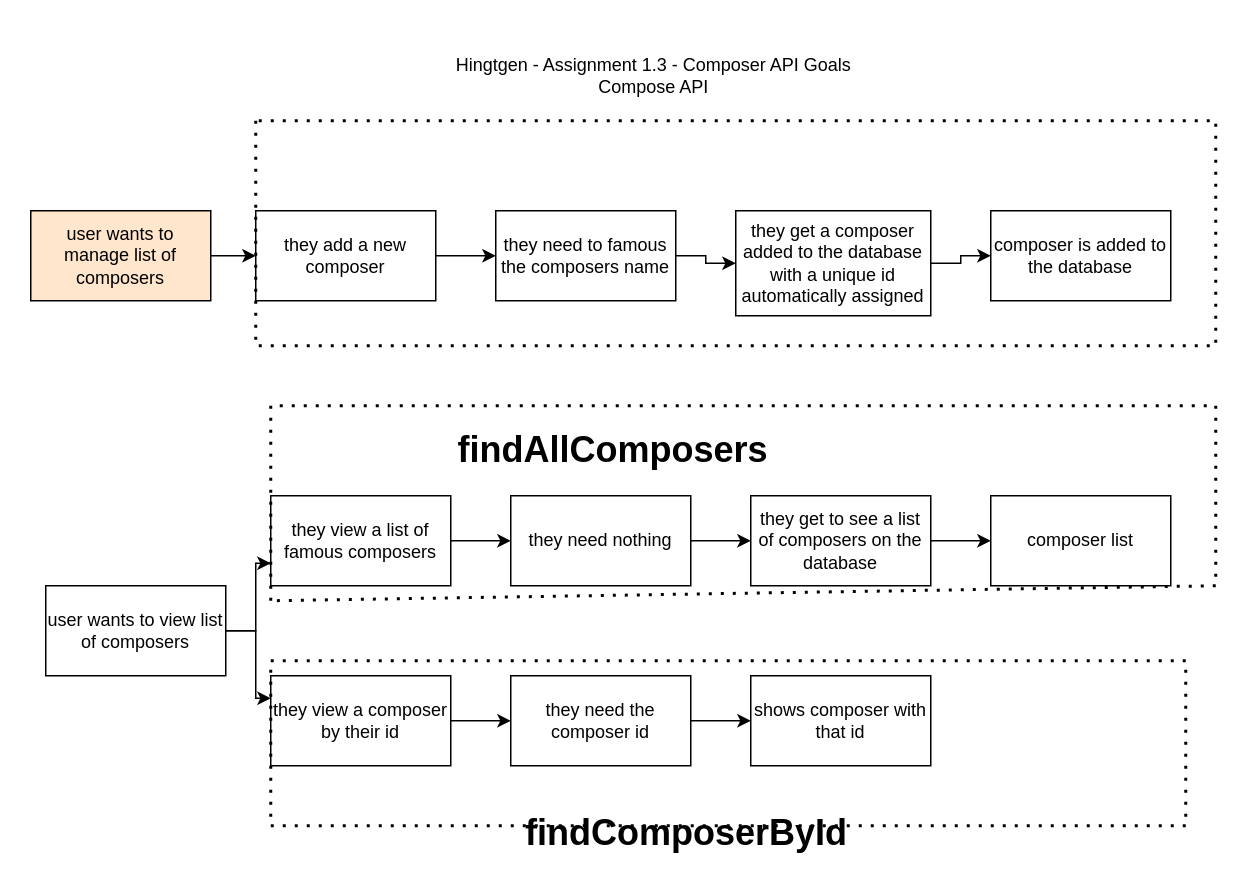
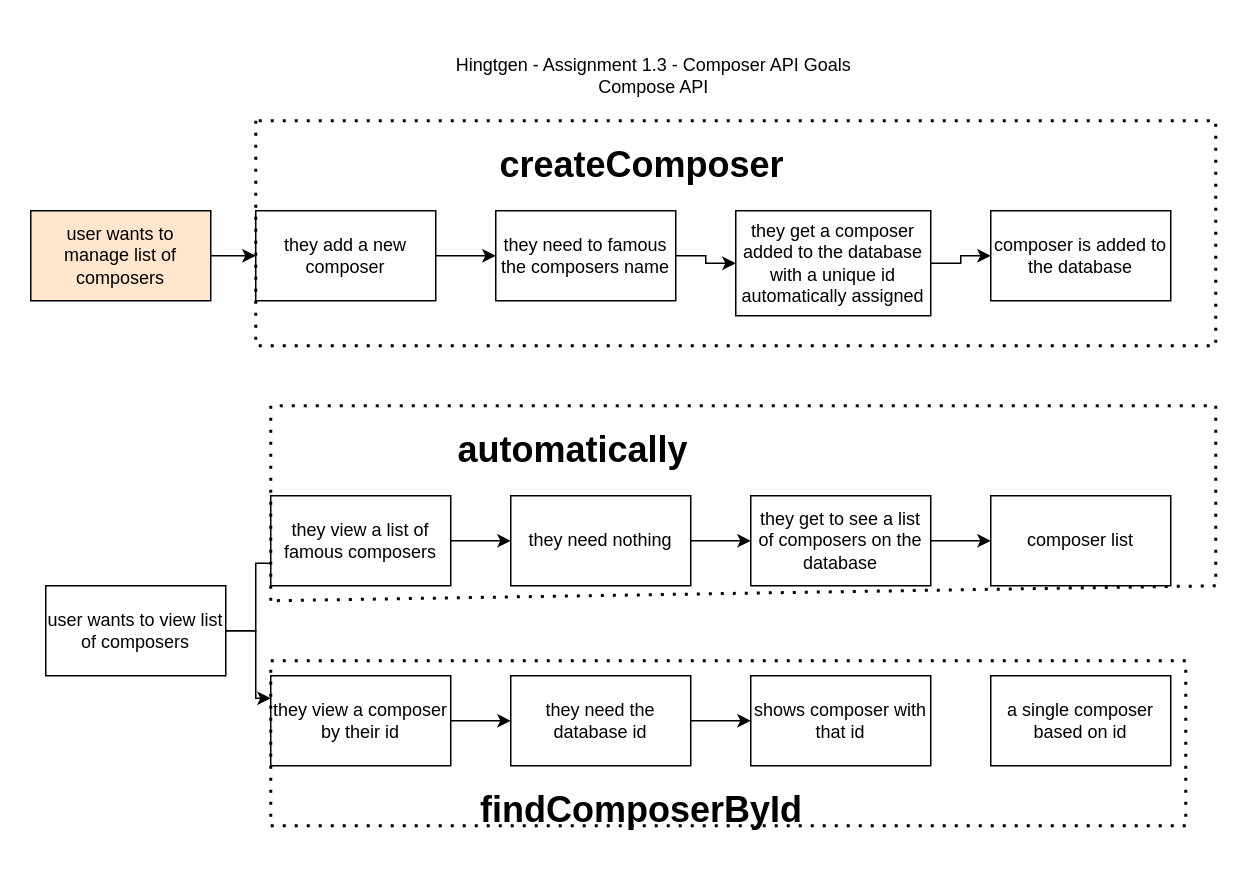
node "createComposer": added
node "findAllComposers": label "findAllComposers" -> "automatically"
edge "user wants to view list of composers" -> "they view a list of famous composers": arrowhead classic -> none
node "they need the composer id": label "they need the composer id" -> "they need the database id"
node "a single composer based on id": added
node "findComposerById": moved (698, 833) -> (653, 811)
